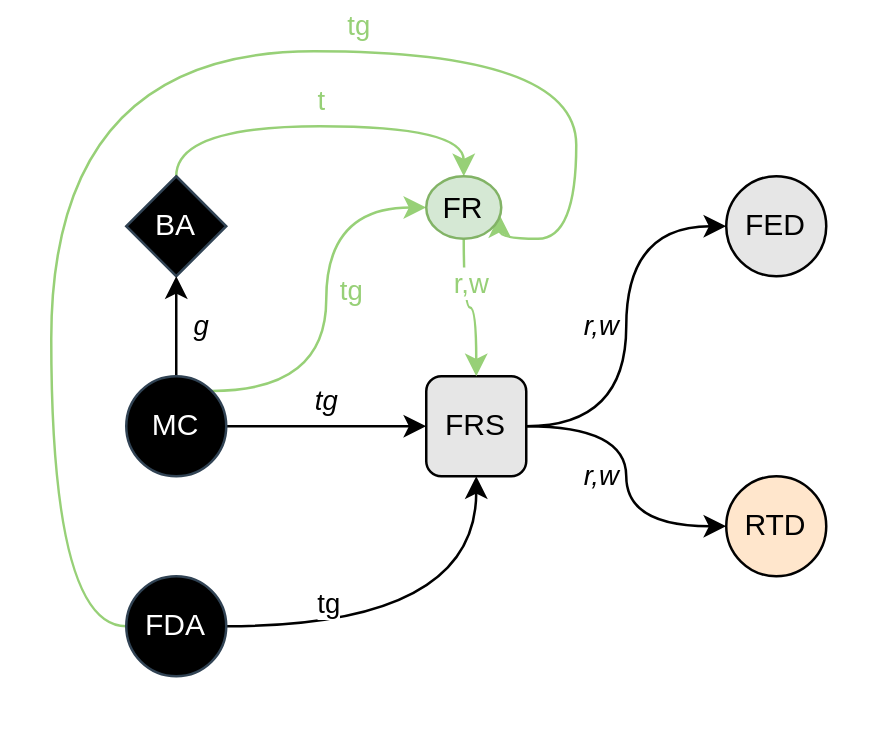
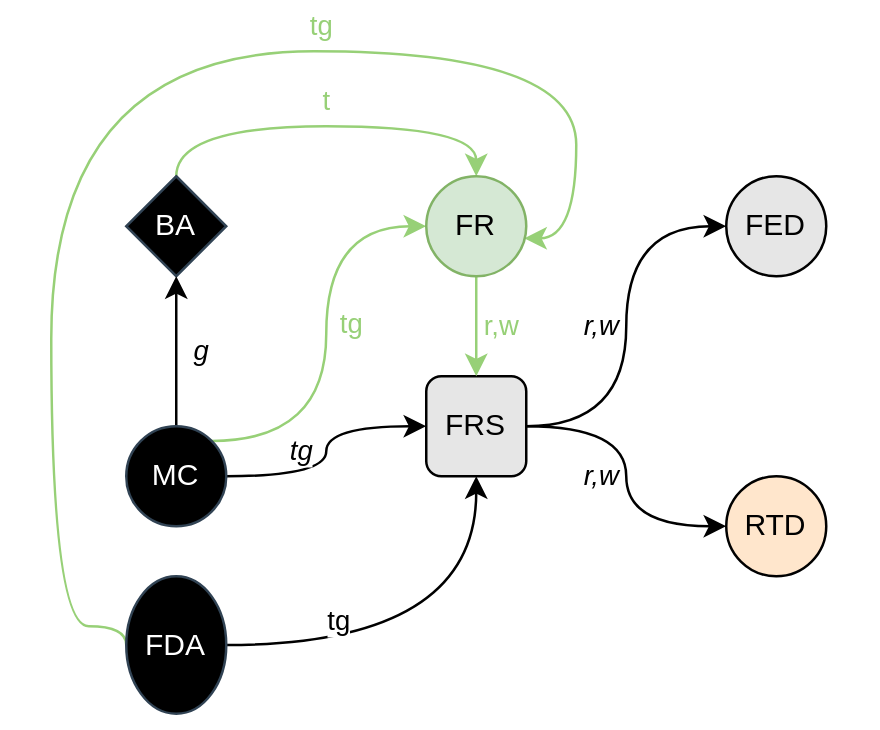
node "FR": size 75x63 -> 100x100
node "MC": moved (176, 426) -> (176, 476)
node "FDA": size 100x100 -> 100x138
